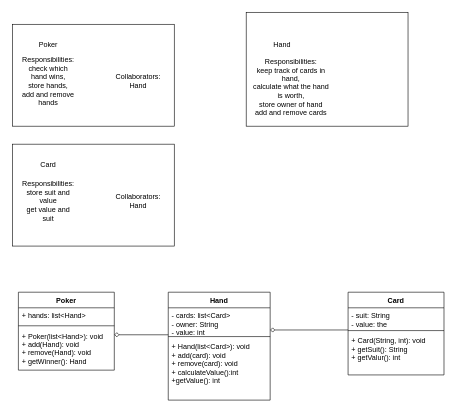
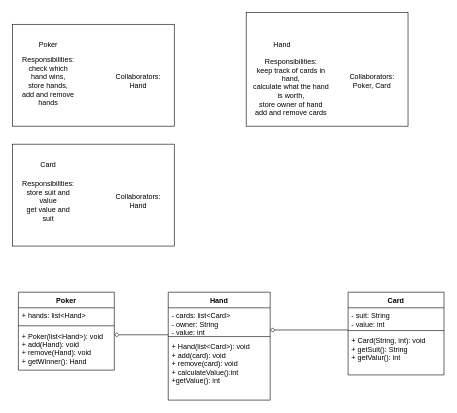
node "Collaborators: Poker, Card": added
node "- suit: String - value: the": label "- suit: String - value: the" -> "- suit: String - value: int"
